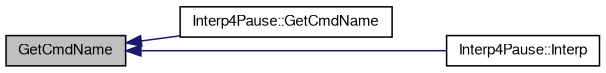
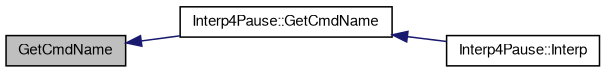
edge "Interp4Pause::Interp" -> "GetCmdName": now "Interp4Pause::Interp" -> "Interp4Pause::GetCmdName"
